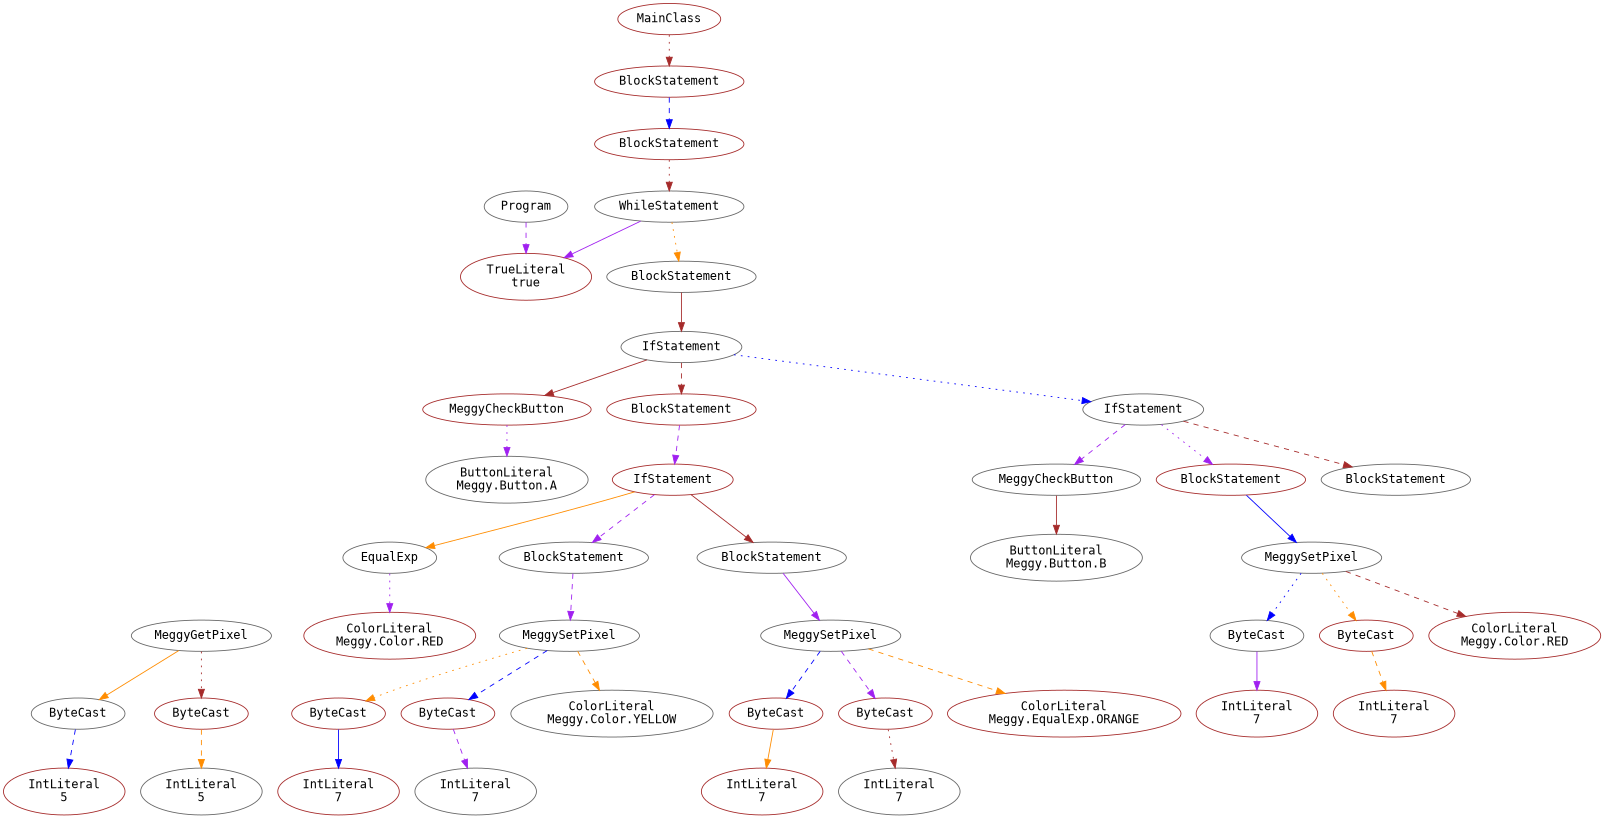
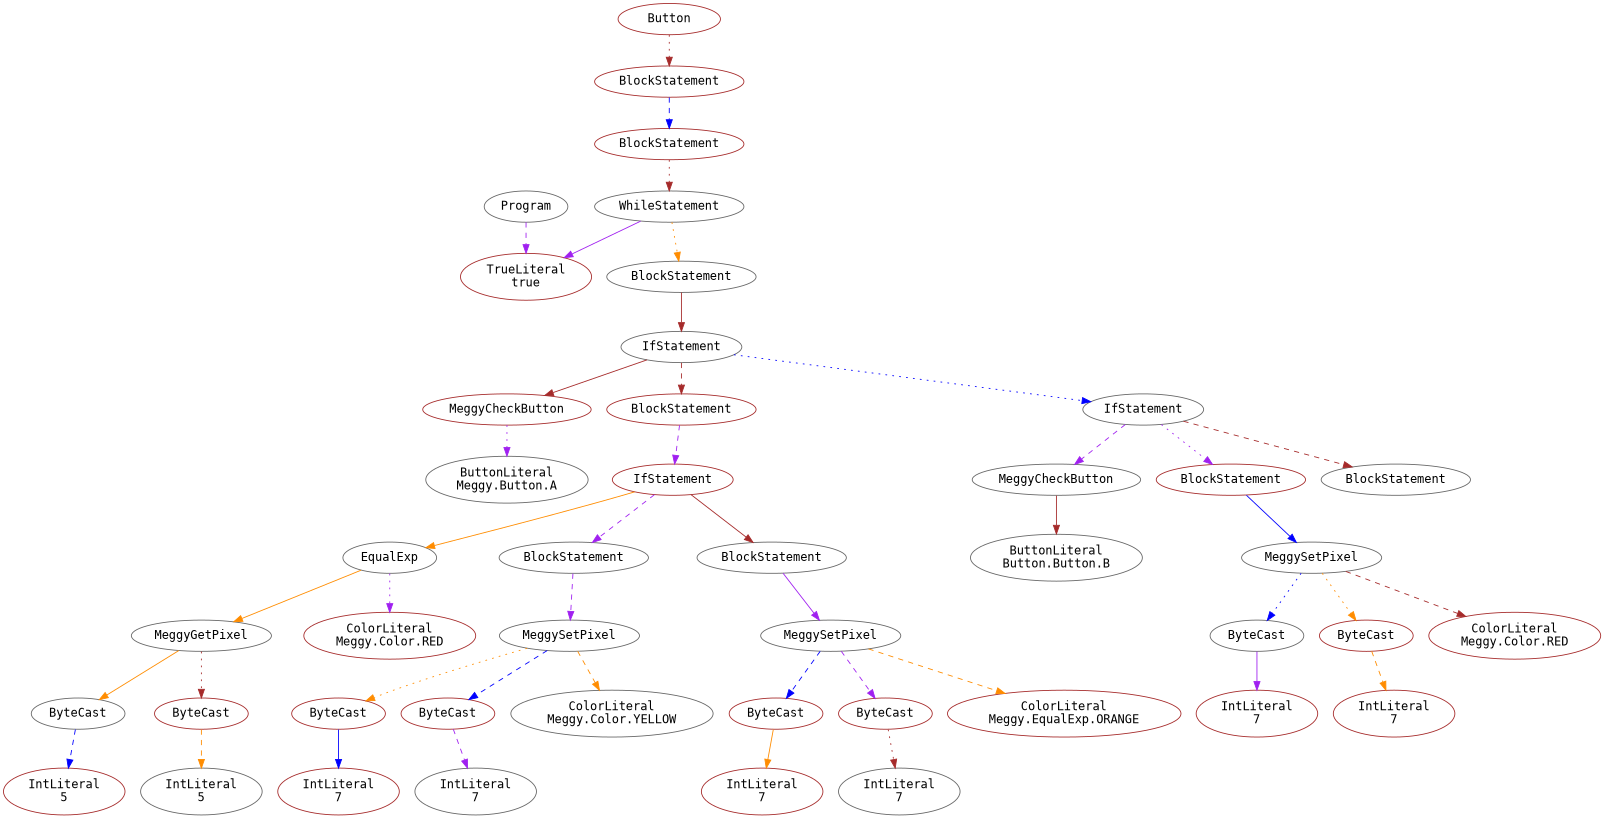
node "MainClass": label "MainClass" -> "Button"
node "ButtonLiteral Meggy.Button.B": label "ButtonLiteral Meggy.Button.B" -> "ButtonLiteral Button.Button.B"
edge "EqualExp" -> "MeggyGetPixel": added
